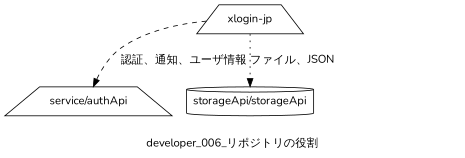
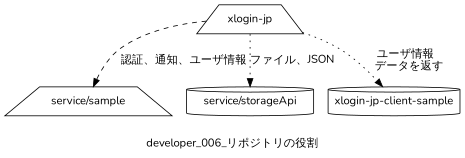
node "service/authApi": label "service/authApi" -> "service/sample"
node "storageApi/storageApi": label "storageApi/storageApi" -> "service/storageApi"
node "xlogin-jp-client-sample": added
